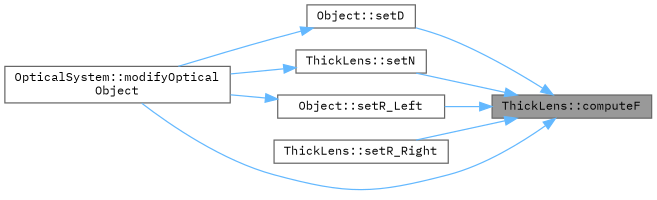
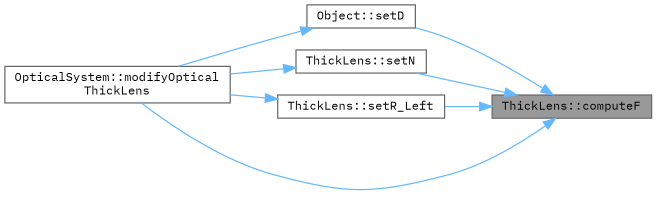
node "OpticalSystem::modifyOptical Object": label "OpticalSystem::modifyOptical Object" -> "OpticalSystem::modifyOptical ThickLens"
node "Object::setR_Left": label "Object::setR_Left" -> "ThickLens::setR_Left"
node "ThickLens::setR_Right": removed
